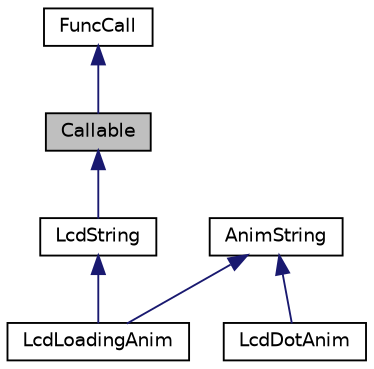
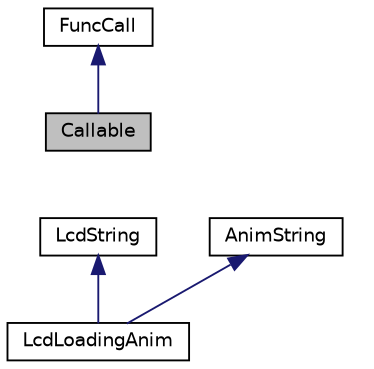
edge "LcdString" -> "Callable": removed
node "LcdDotAnim": removed
